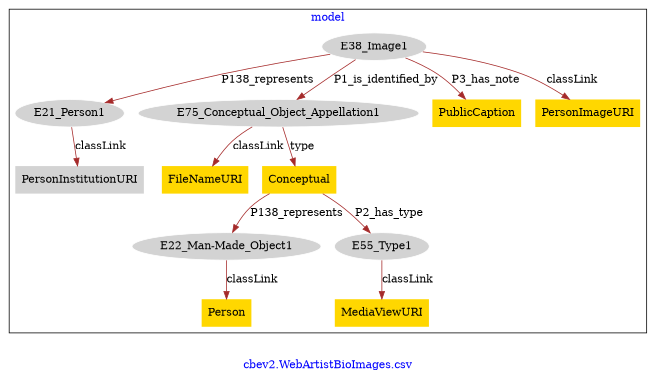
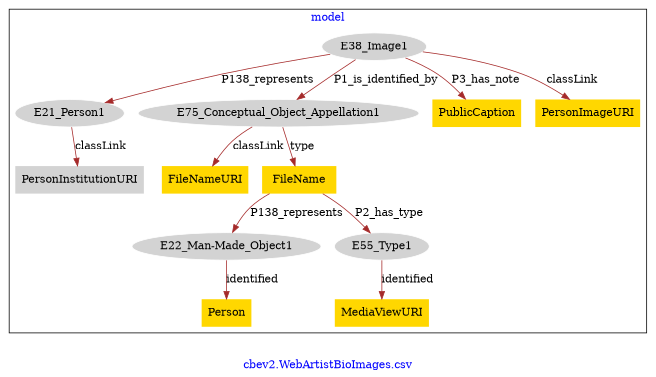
node "Conceptual": label "Conceptual" -> "FileName"
edge "E22_Man-Made_Object1" -> "Person": label "classLink" -> "identified"
edge "E55_Type1" -> "MediaViewURI": label "classLink" -> "identified"
